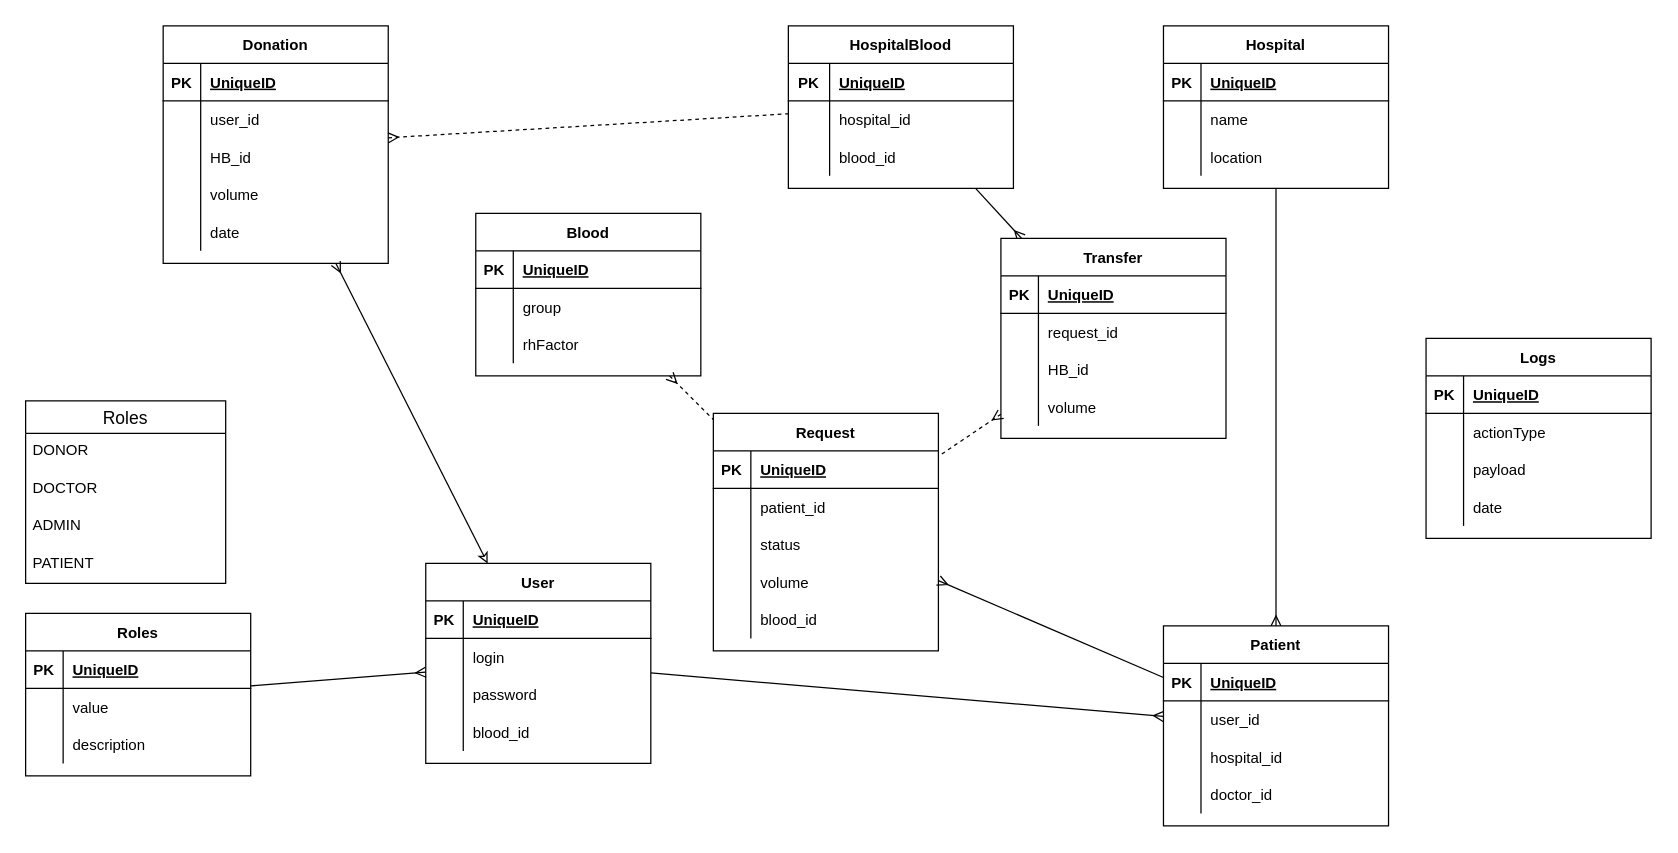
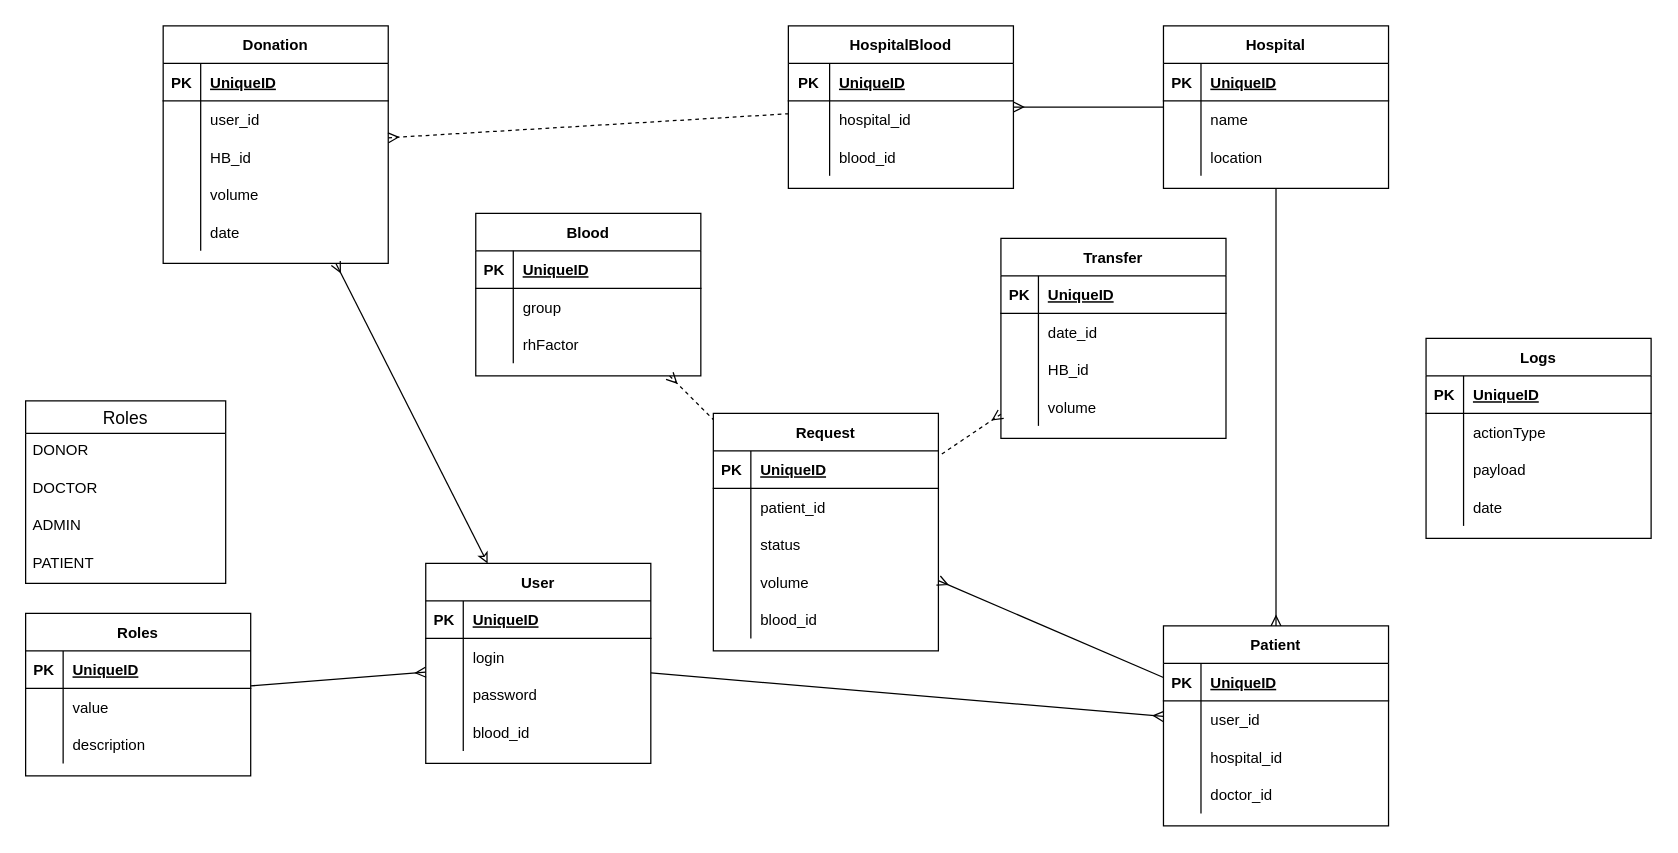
edge "Hospital" -> "HospitalBlood": added
edge "HospitalBlood" -> "Transfer": removed
node "request_id": label "request_id" -> "date_id"
